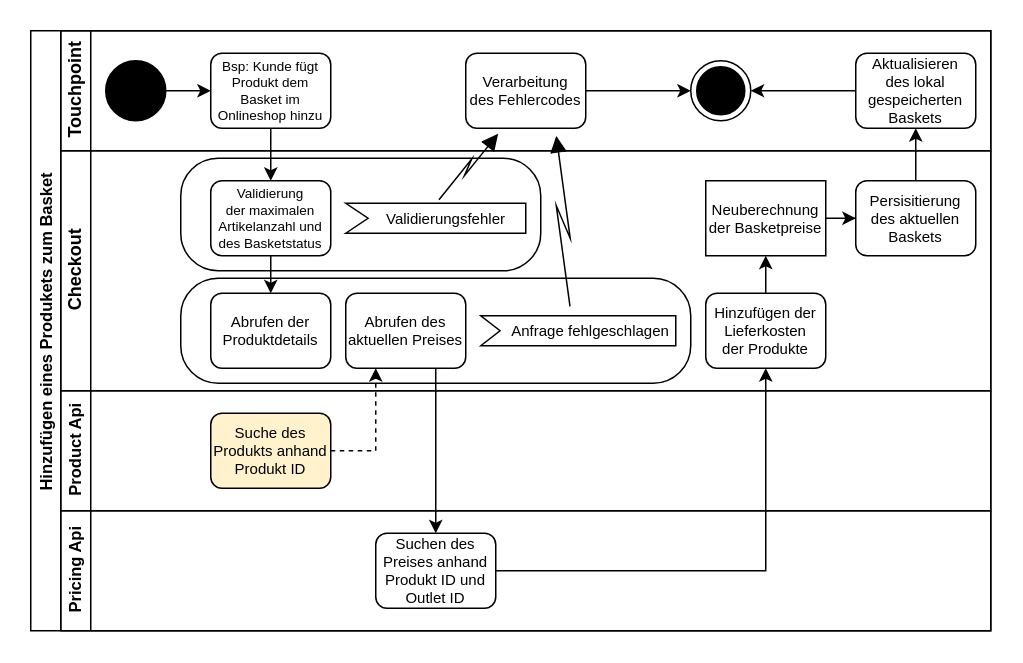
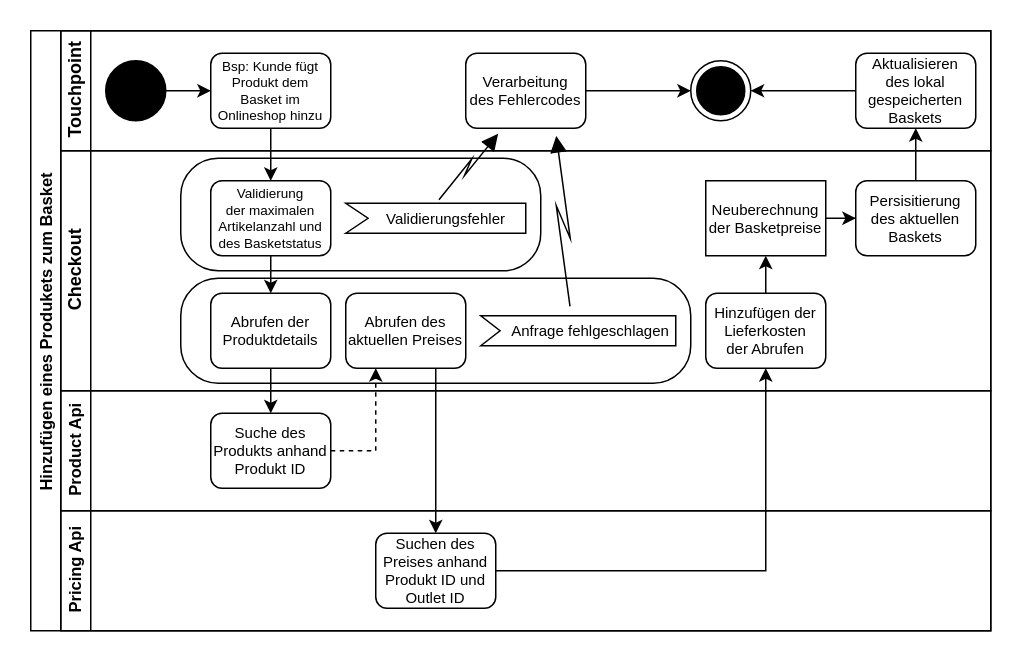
node "Hinzufügen der Lieferkosten der Produkte": label "Hinzufügen der Lieferkosten der Produkte" -> "Hinzufügen der Lieferkosten der Abrufen"
edge "Abrufen der Produktdetails" -> "Suche des Produkts anhand Produkt ID": added
node "Suche des Produkts anhand Produkt ID": fillcolor #fff2cc -> #ffffff
